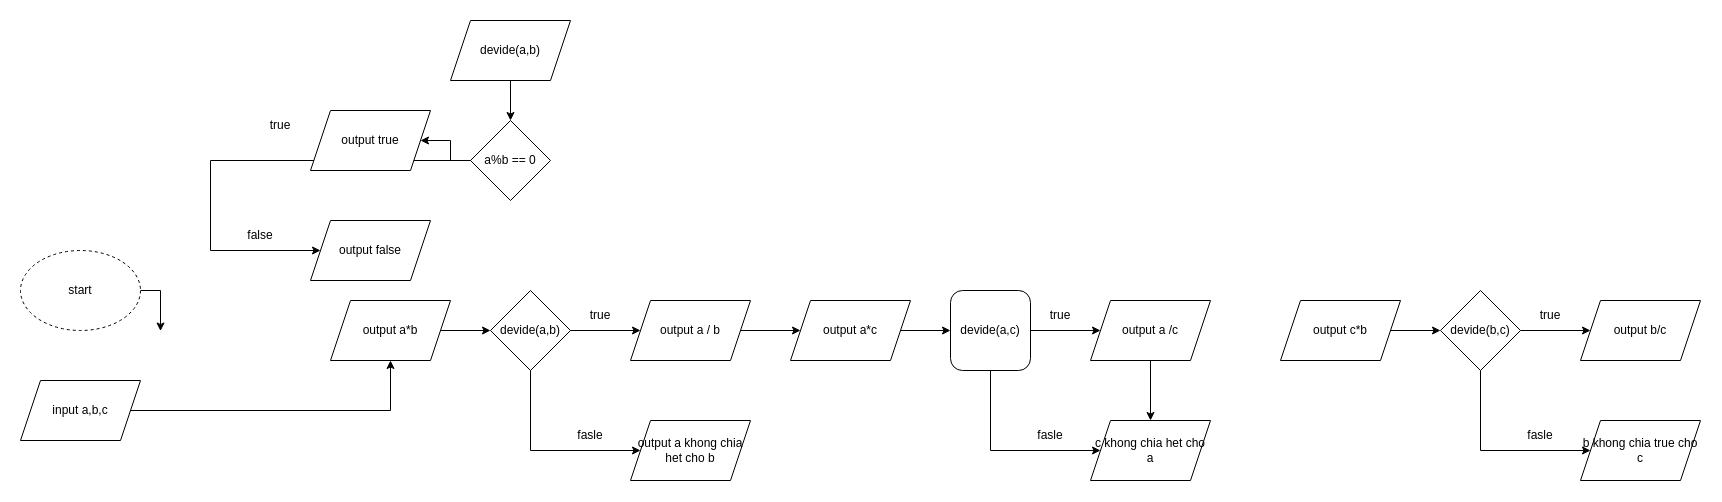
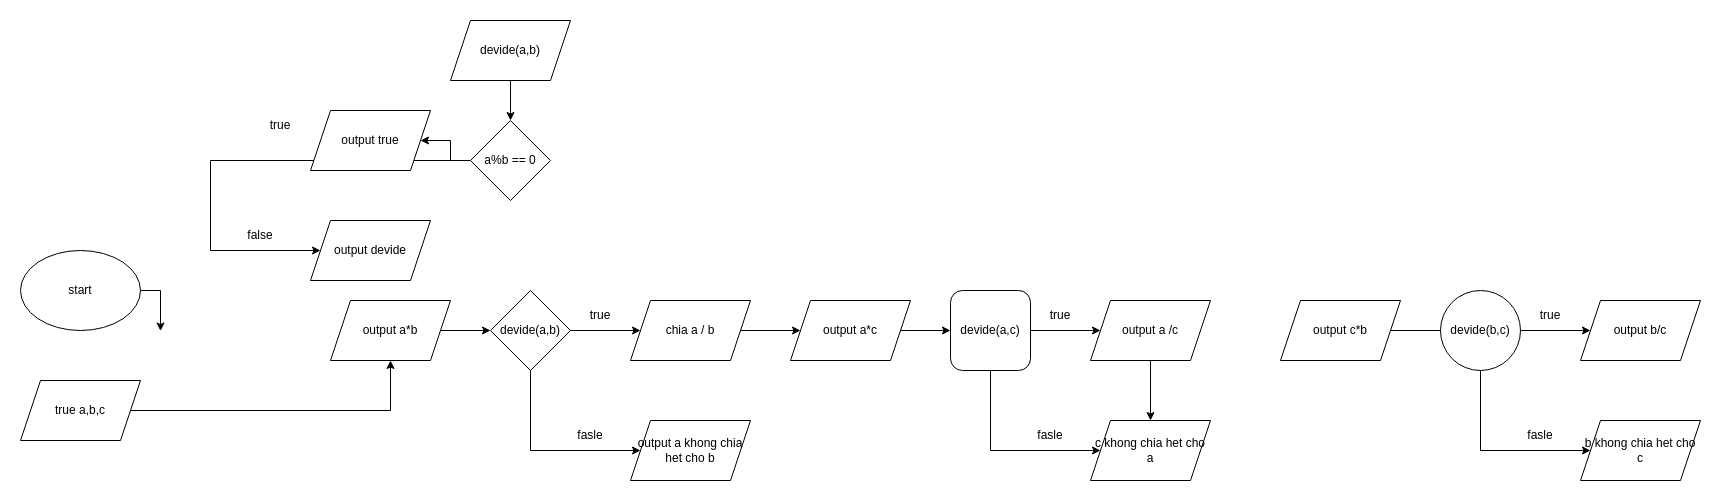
node "output false": label "output false" -> "output devide"
node "start": style dashed -> solid
node "output a / b": label "output a / b" -> "chia a / b"
edge "output c*b" -> "devide(b,c)": arrowhead classic -> none
node "devide(b,c)": shape diamond -> ellipse
node "input a,b,c": label "input a,b,c" -> "true a,b,c"
node "b khong chia true cho c": label "b khong chia true cho c" -> "b khong chia het cho c"
